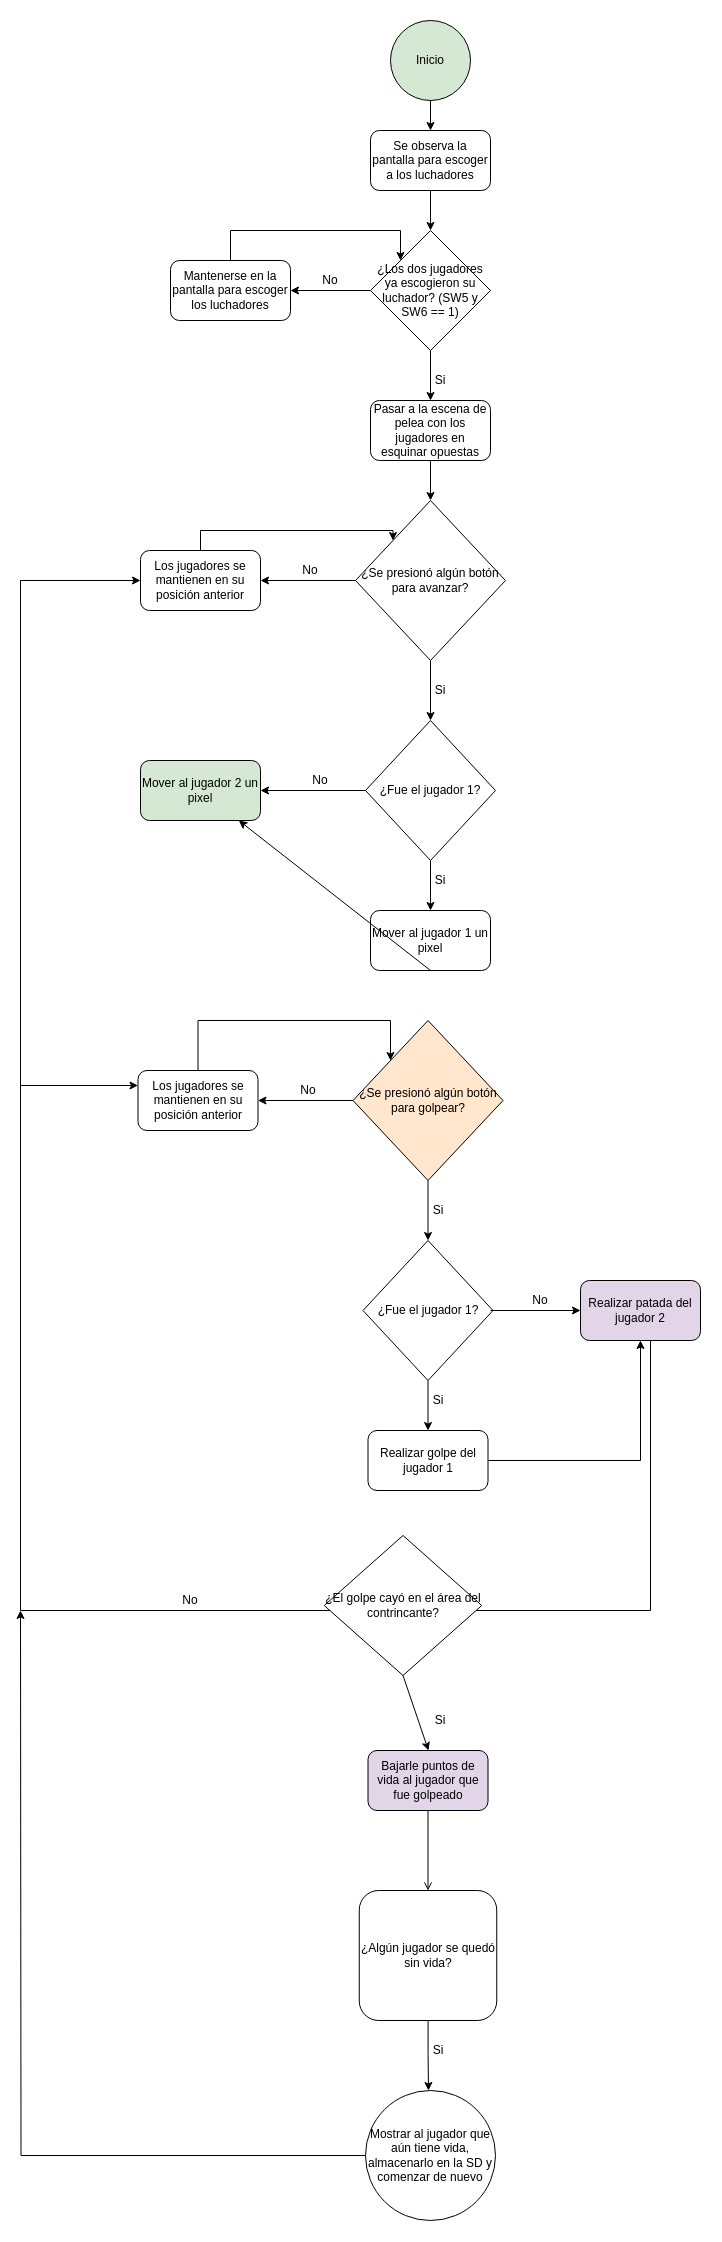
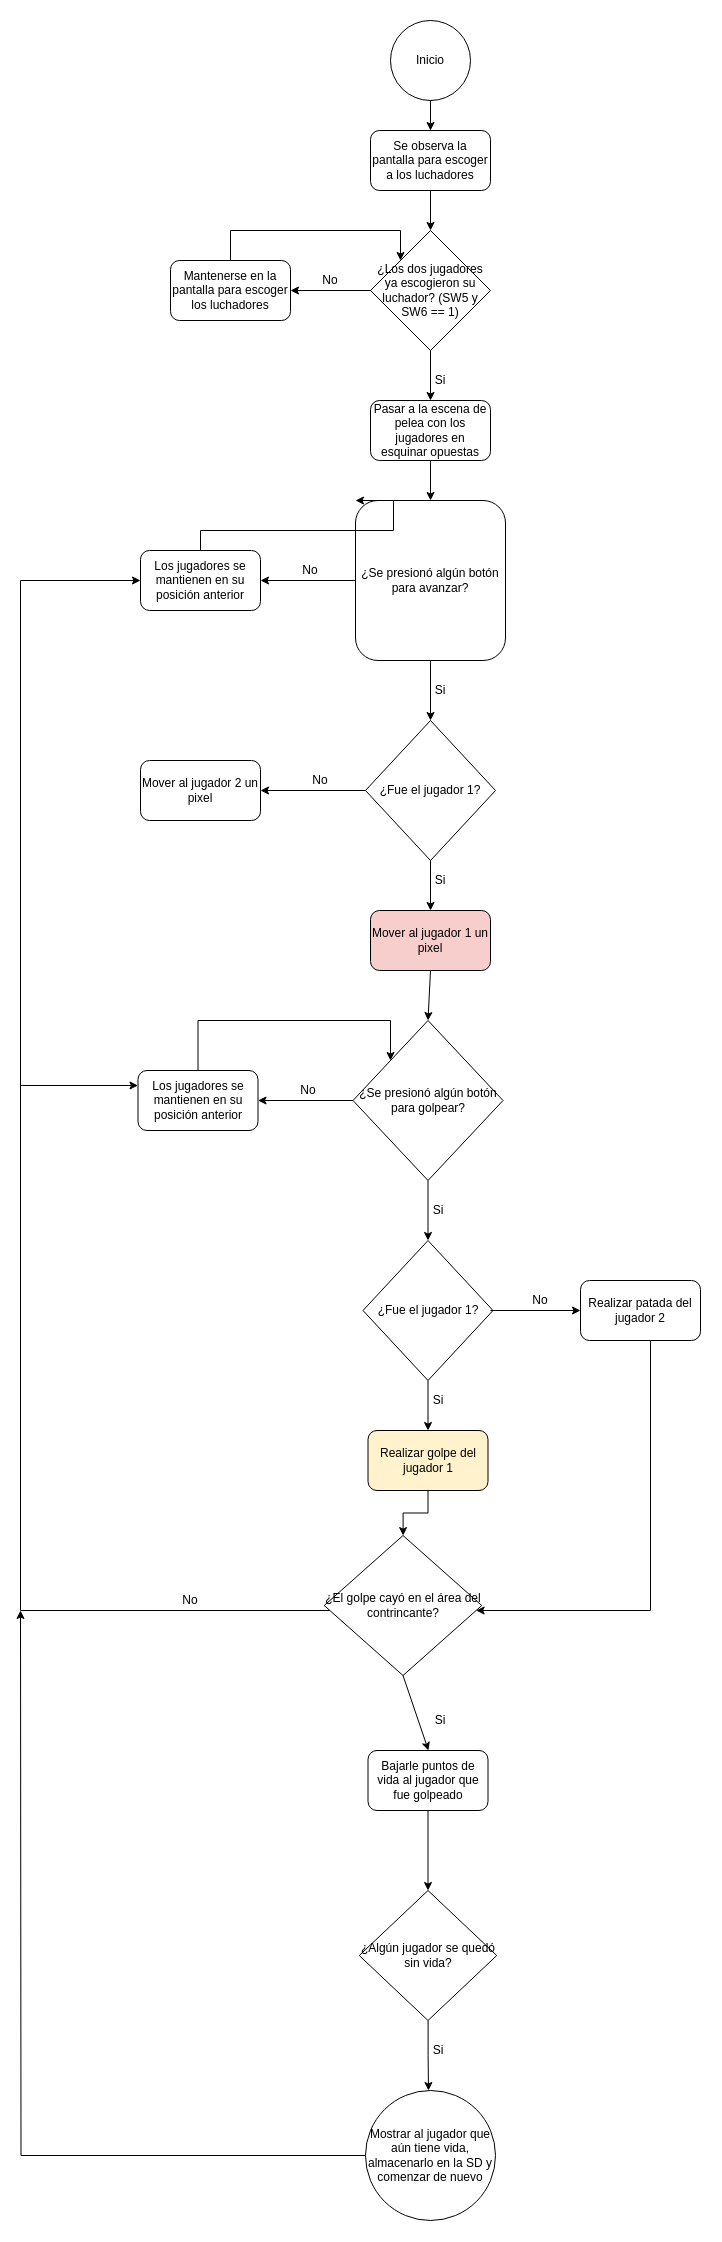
node "Inicio": fillcolor #d5e8d4 -> #ffffff
node "¿Se presionó algún botón para avanzar?": shape diamond -> rounded rectangle
node "Mover al jugador 2 un pixel": fillcolor #d5e8d4 -> #ffffff
edge "Mover al jugador 1 un pixel" -> "Mover al jugador 2 un pixel": now "Mover al jugador 1 un pixel" -> "¿Se presionó algún botón para golpear?"
node "Mover al jugador 1 un pixel": fillcolor #ffffff -> #f8cecc
node "¿Se presionó algún botón para golpear?": fillcolor #ffe6cc -> #ffffff
node "Realizar patada del jugador 2": fillcolor #e1d5e7 -> #ffffff
node "Realizar golpe del jugador 1": fillcolor #ffffff -> #fff2cc
edge "Realizar golpe del jugador 1" -> "Realizar patada del jugador 2": now "Realizar golpe del jugador 1" -> "¿El golpe cayó en el área del contrincante?"
edge "Realizar patada del jugador 2" -- "¿El golpe cayó en el área del contrincante?": arrowhead none -> classic
node "Bajarle puntos de vida al jugador que fue golpeado": fillcolor #e1d5e7 -> #ffffff
edge "Bajarle puntos de vida al jugador que fue golpeado" -> "¿Algún jugador se quedó sin vida?": arrowhead open -> classic
node "¿Algún jugador se quedó sin vida?": shape rounded rectangle -> diamond
